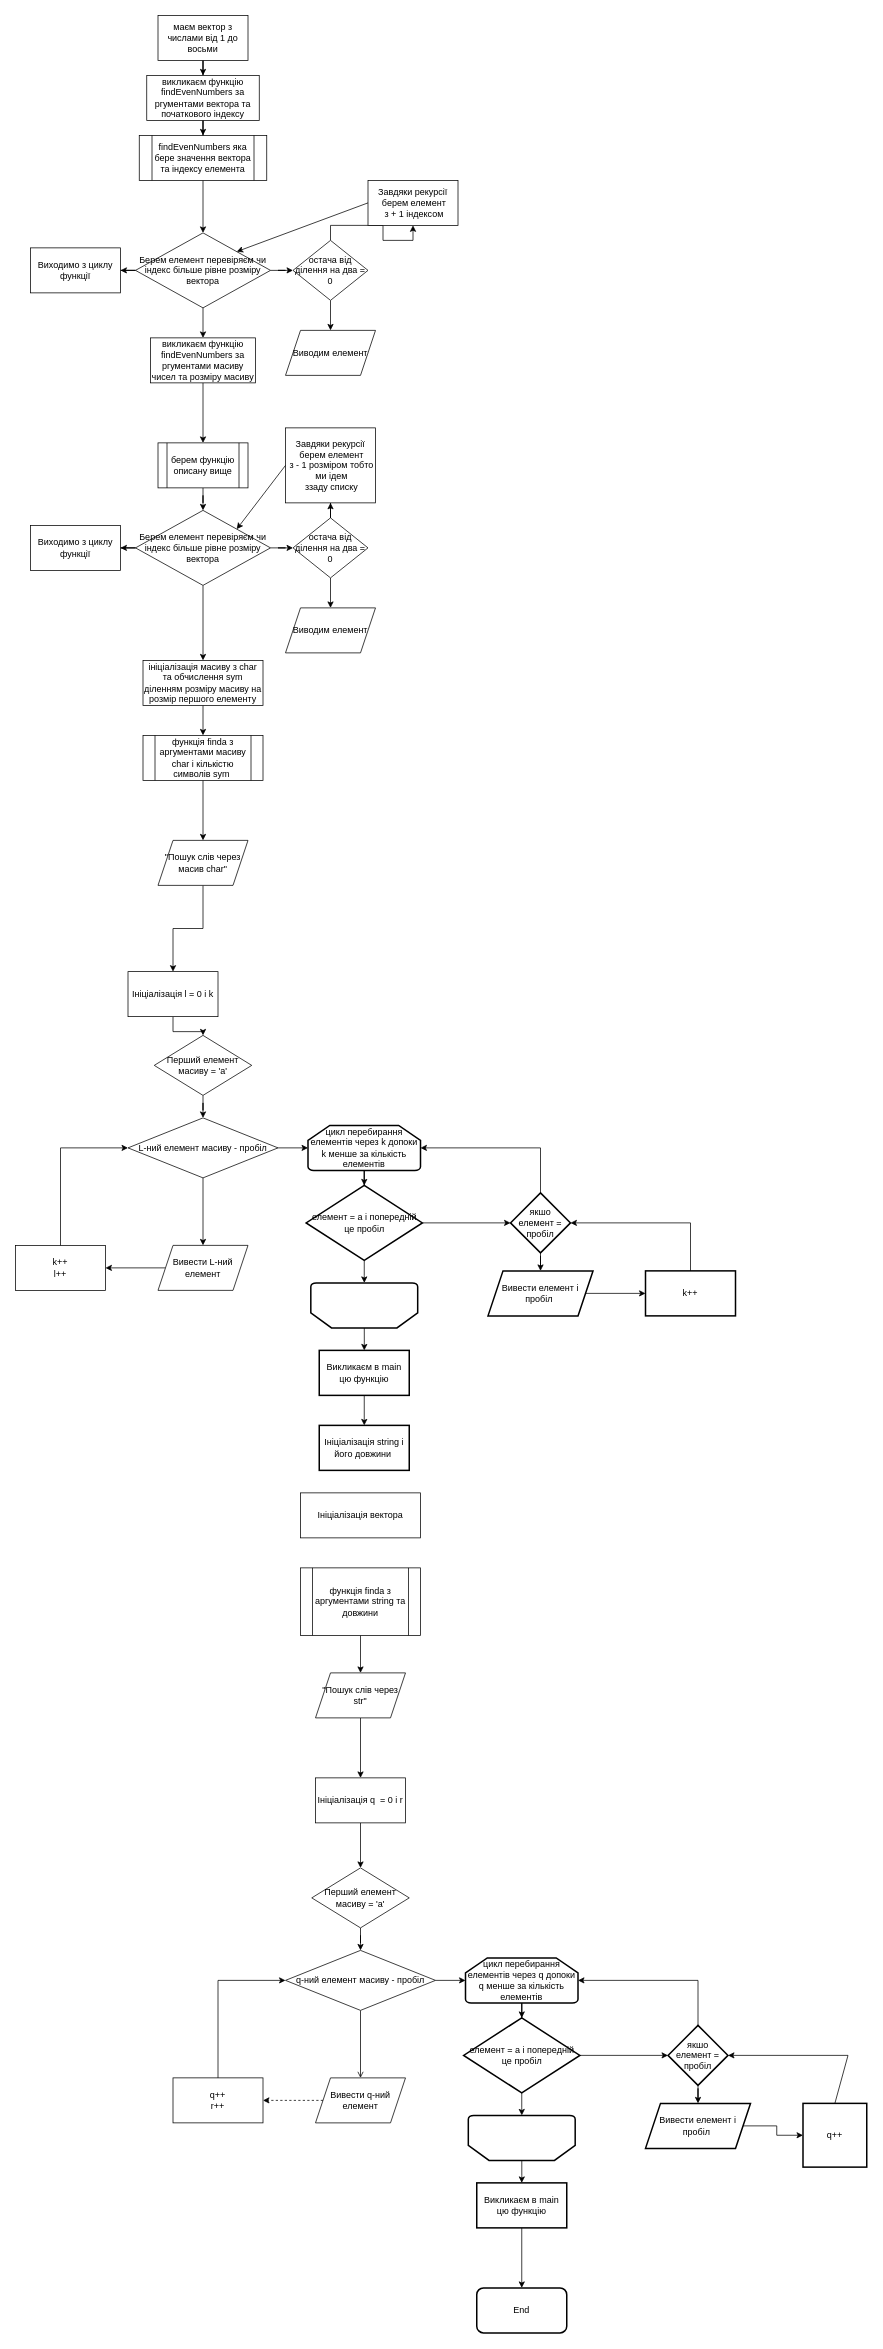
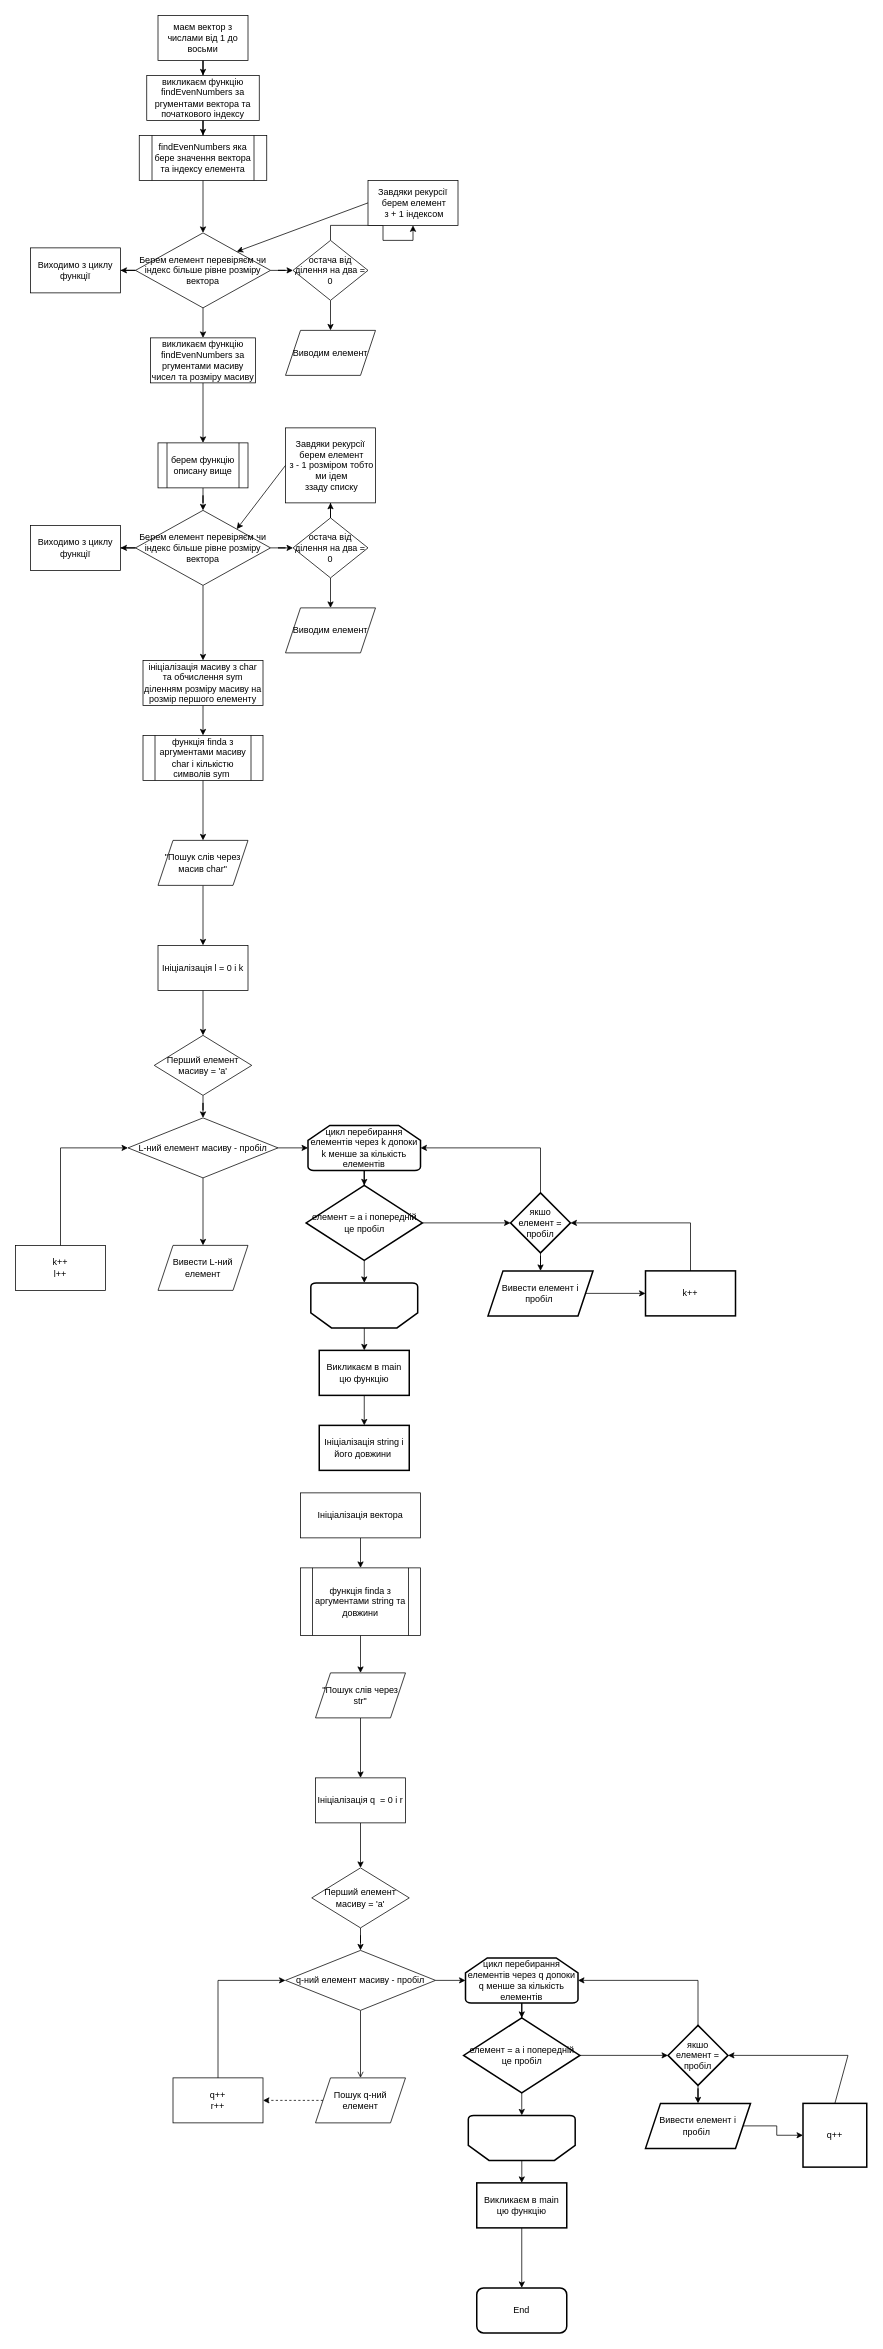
node "Ініціалізація l = 0 і k": moved (173, 994) -> (203, 968)
edge "Вивести L-ний елемент" -> "k++ l++": removed
edge "Ініціалізація вектора" -> "функція finda з аргументами string та довжини": added
node "Вивести q-ний елемент": label "Вивести q-ний елемент" -> "Пошук q-ний елемент"
